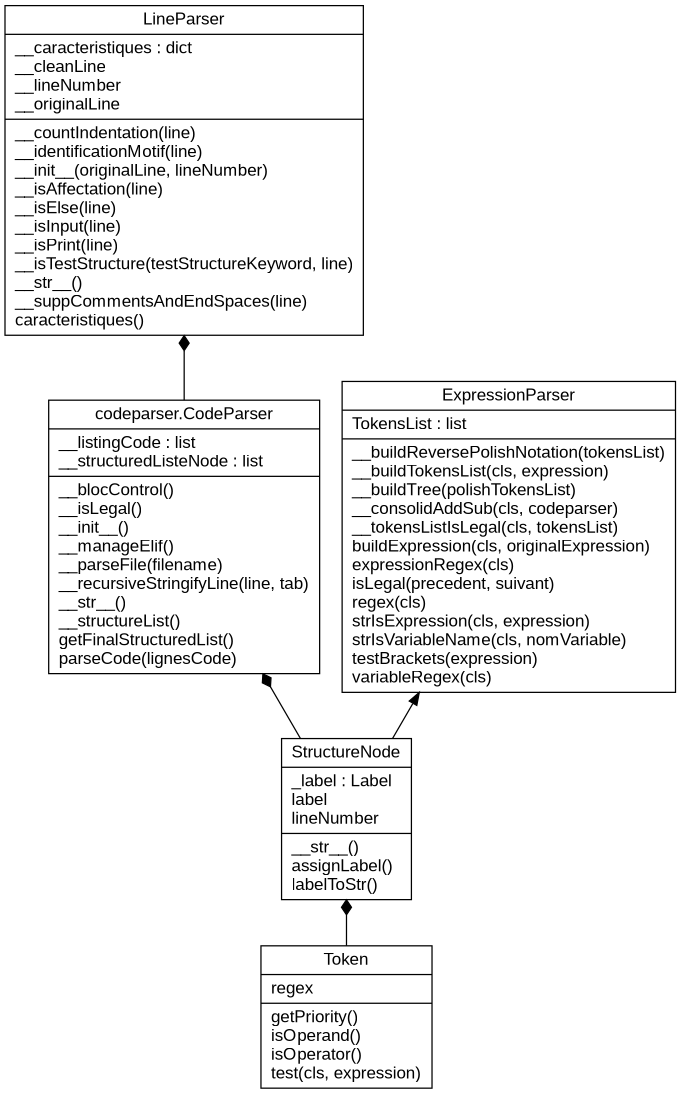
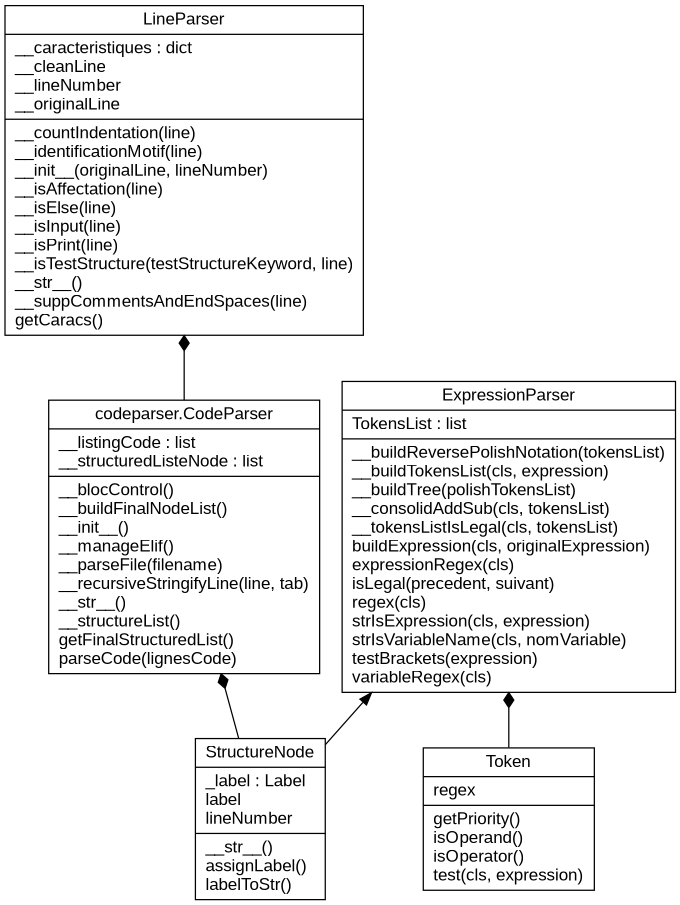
node "LineParser": text "caracteristiques()" -> "getCaracs()"
node "codeparser.CodeParser": text "__isLegal()" -> "__buildFinalNodeList()"
node "ExpressionParser": text "__consolidAddSub(cls, codeparser)" -> "__consolidAddSub(cls, tokensList)"
edge "Token" -> "StructureNode": now "Token" -> "ExpressionParser"
